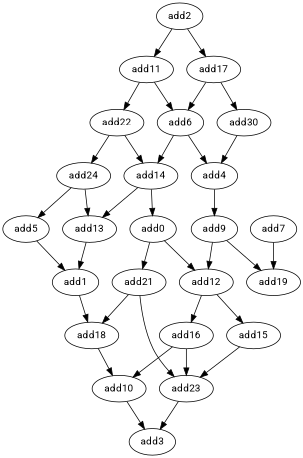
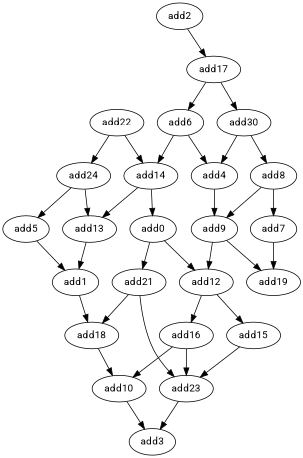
node "add11": removed
node "add8": added
